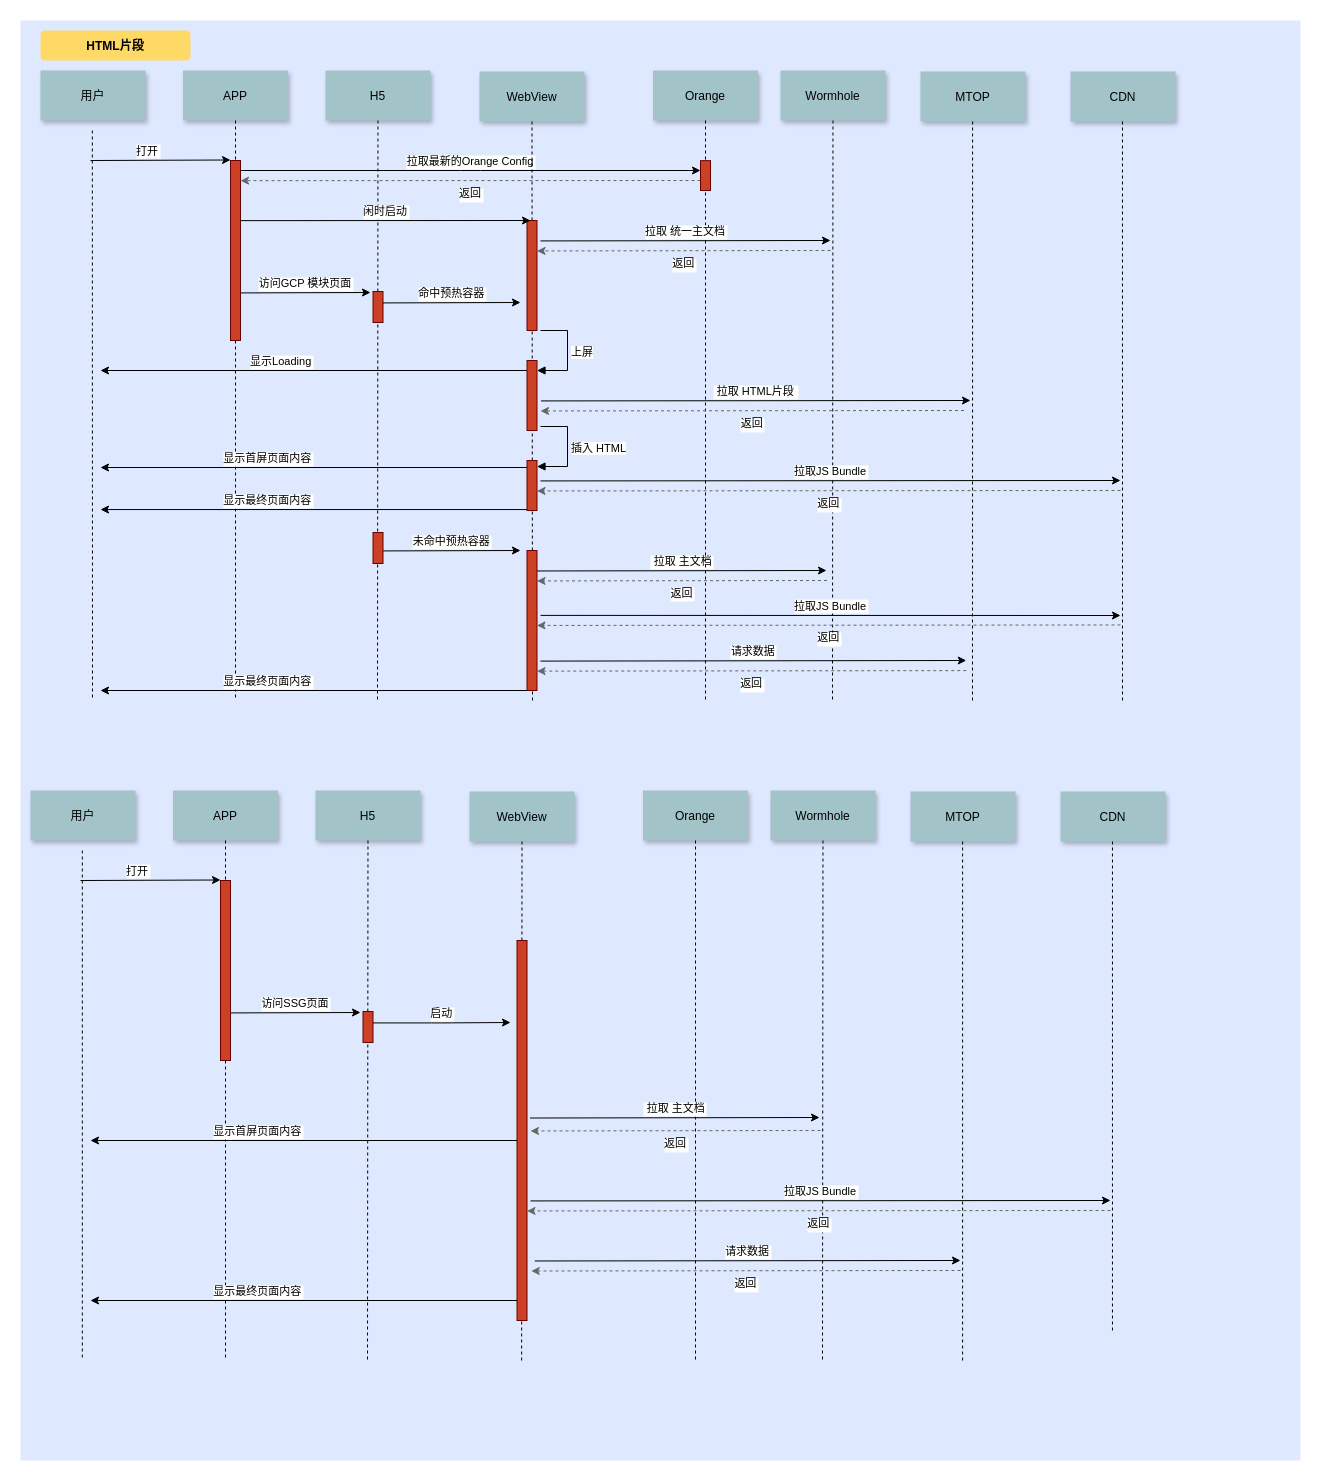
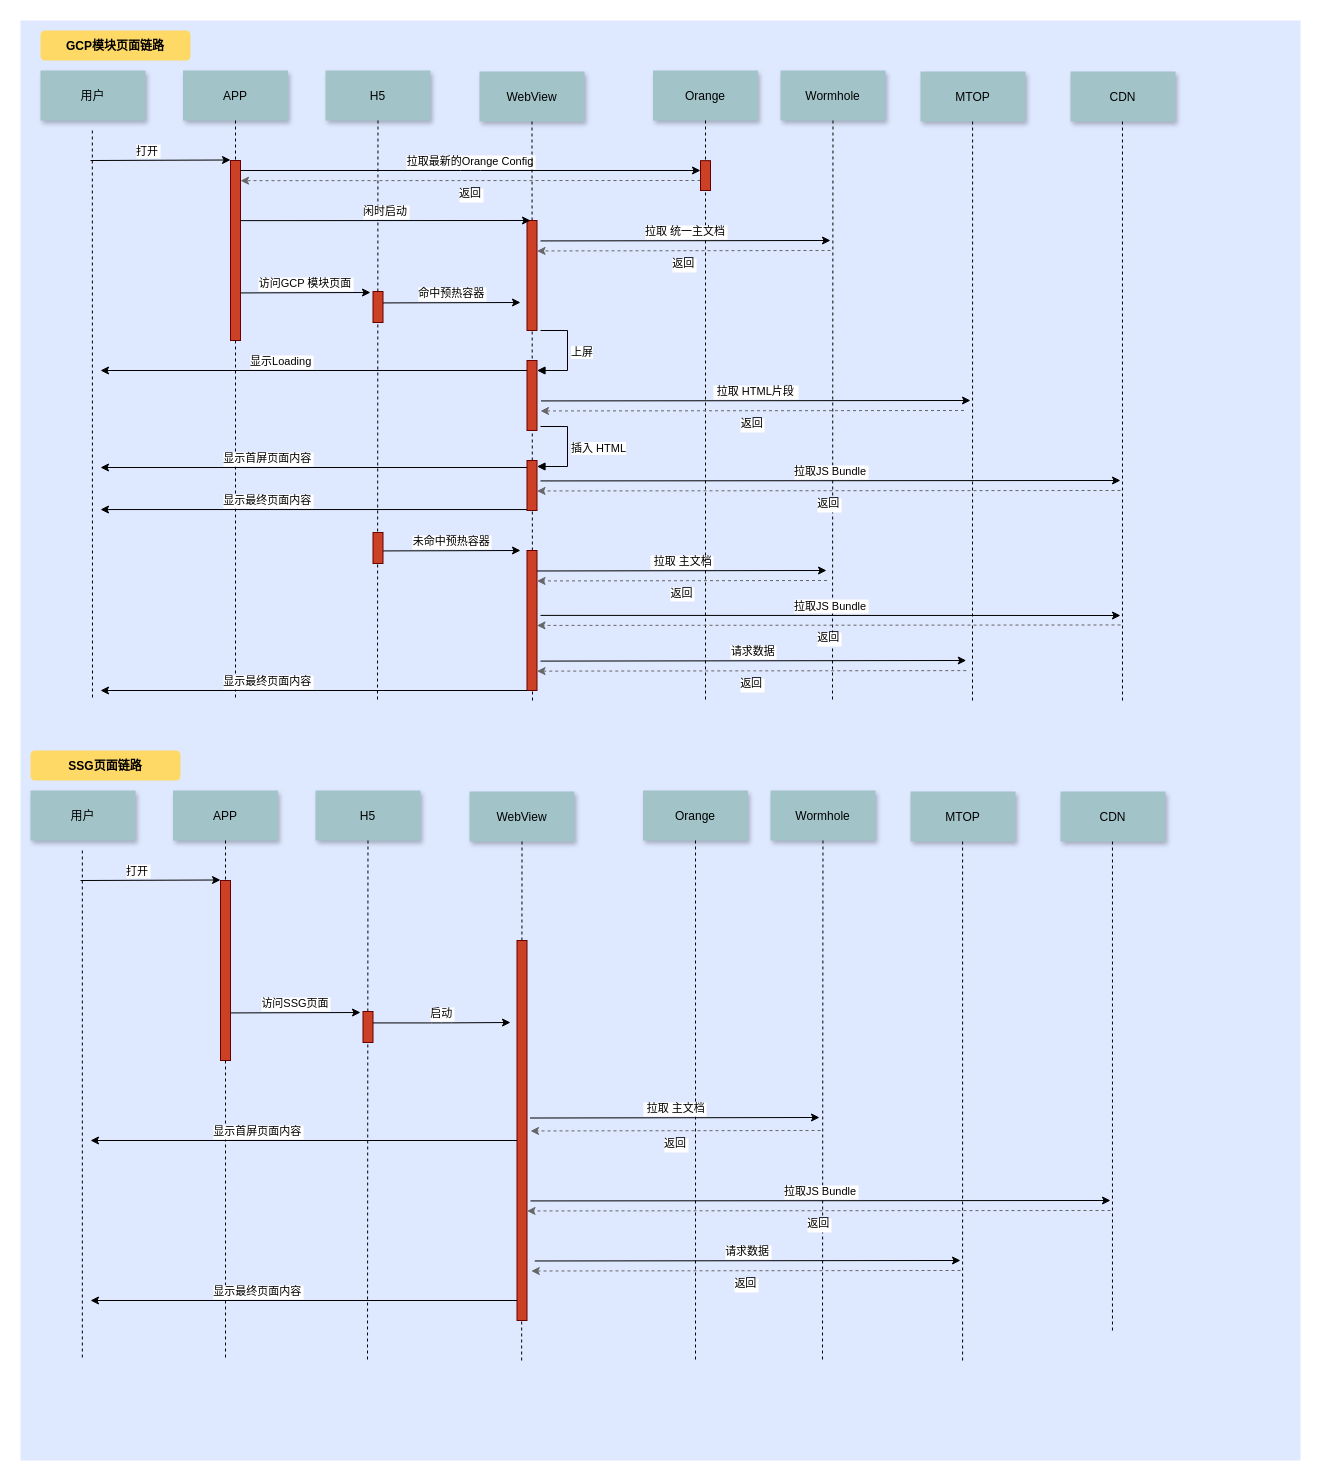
node "HTML片段": label "HTML片段" -> "GCP模块页面链路"
node "SSG页面链路": added
